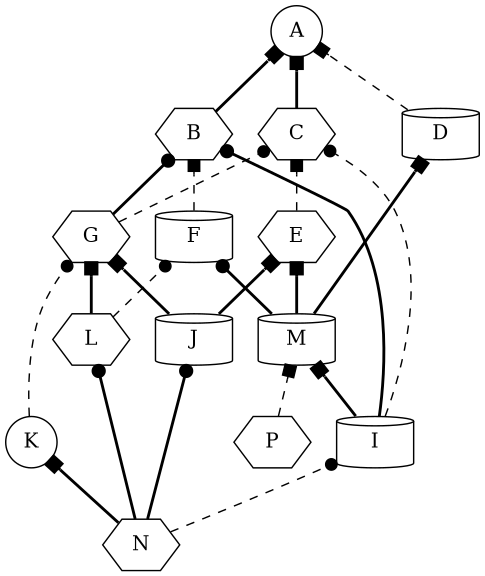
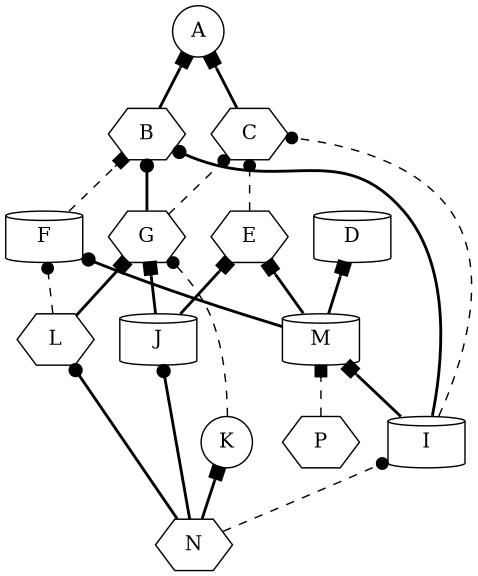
edge "D" -> "A": removed
edge "E" -> "C": arrowhead box -> dot
